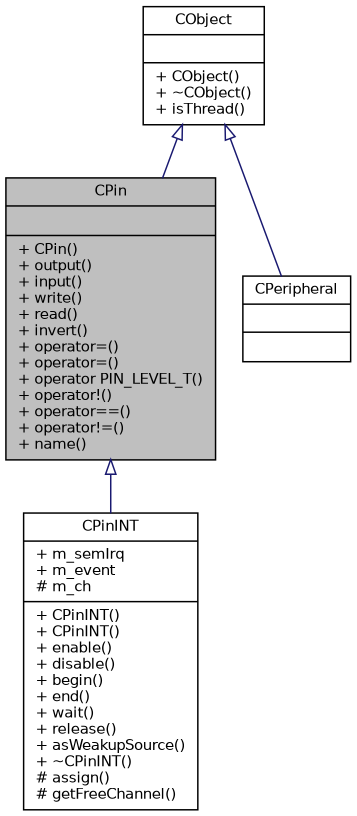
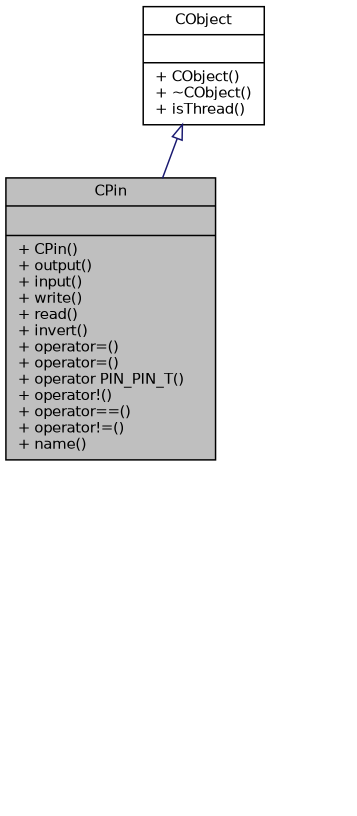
node "CPeripheral": removed
node "CPin": text "+ operator PIN_LEVEL_T()" -> "+ operator PIN_PIN_T()"
node "CPinINT": removed
